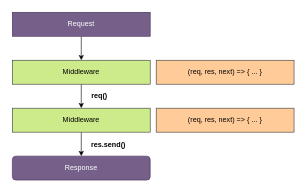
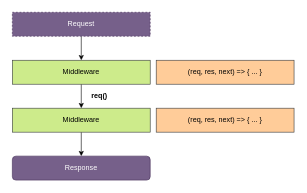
node "Request": style solid -> dashed
node "res.send()": removed
